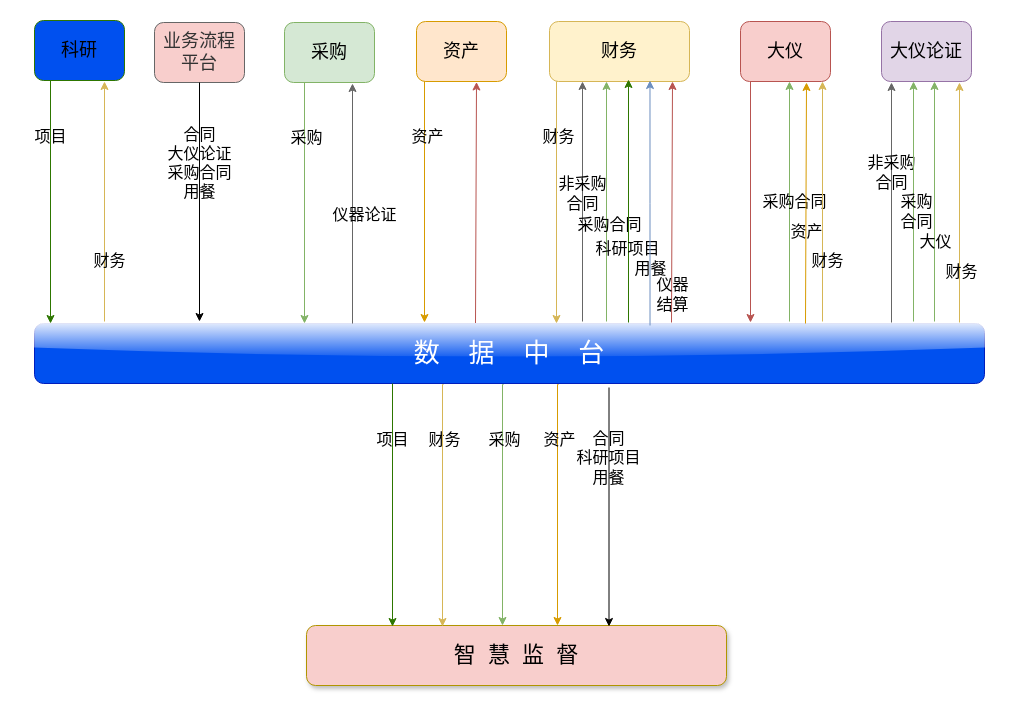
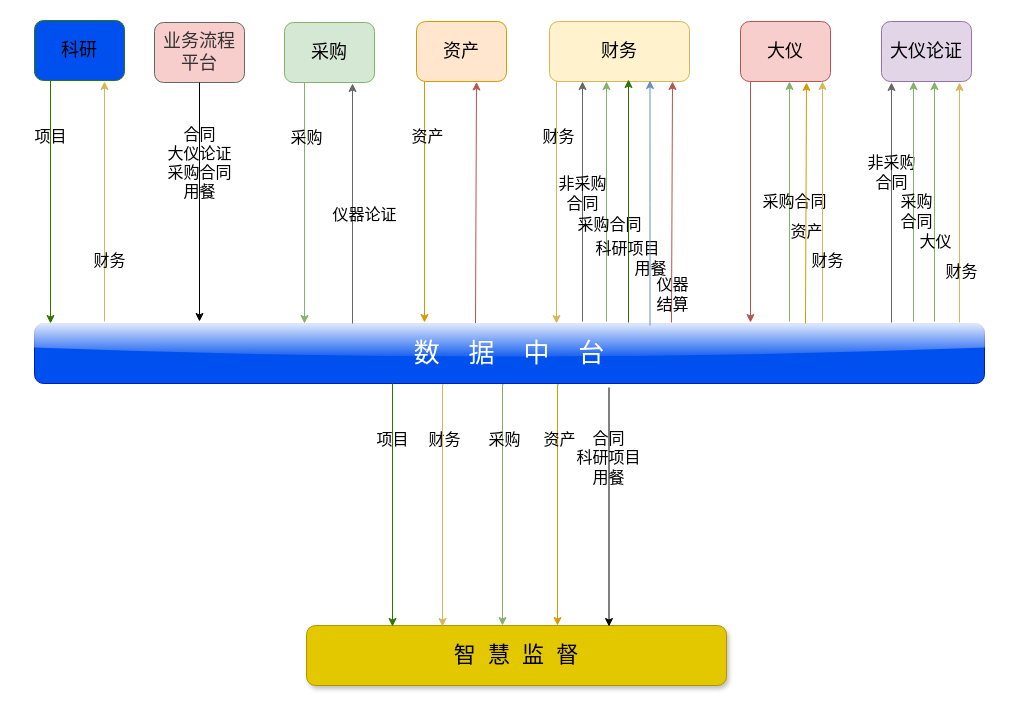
node "智 慧 监 督": fillcolor #f8cecc -> #e3c800
